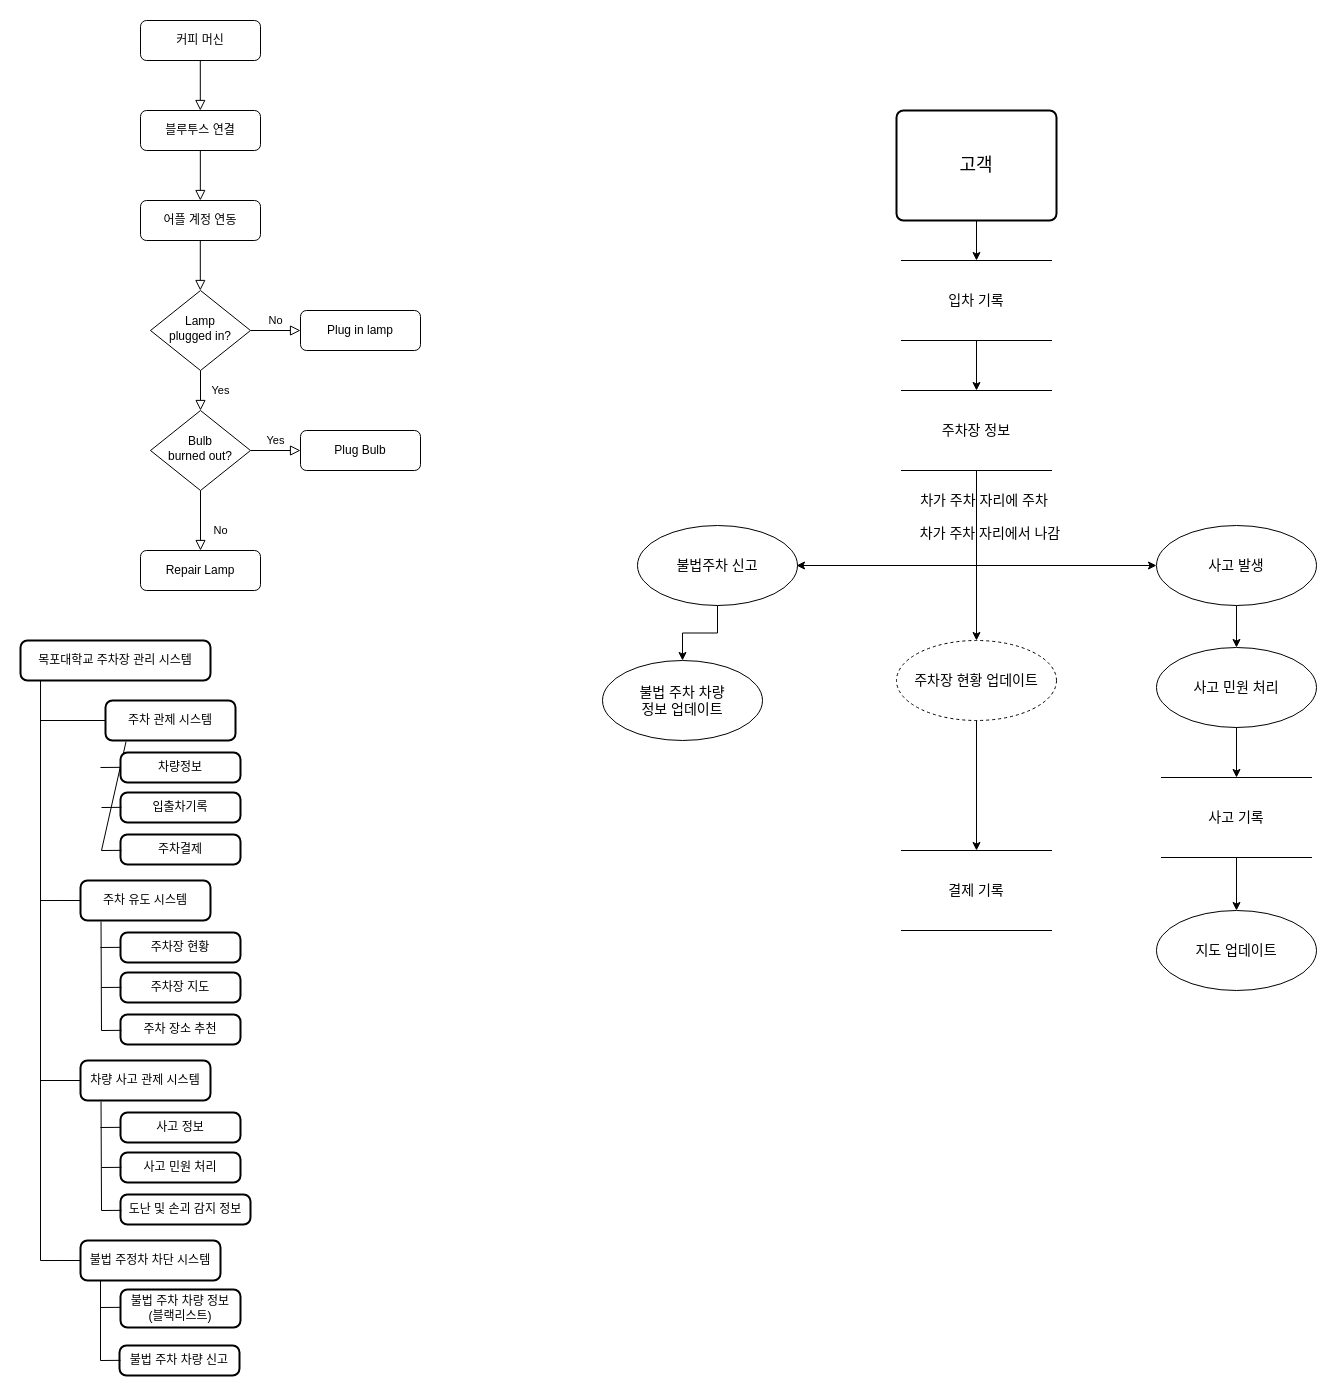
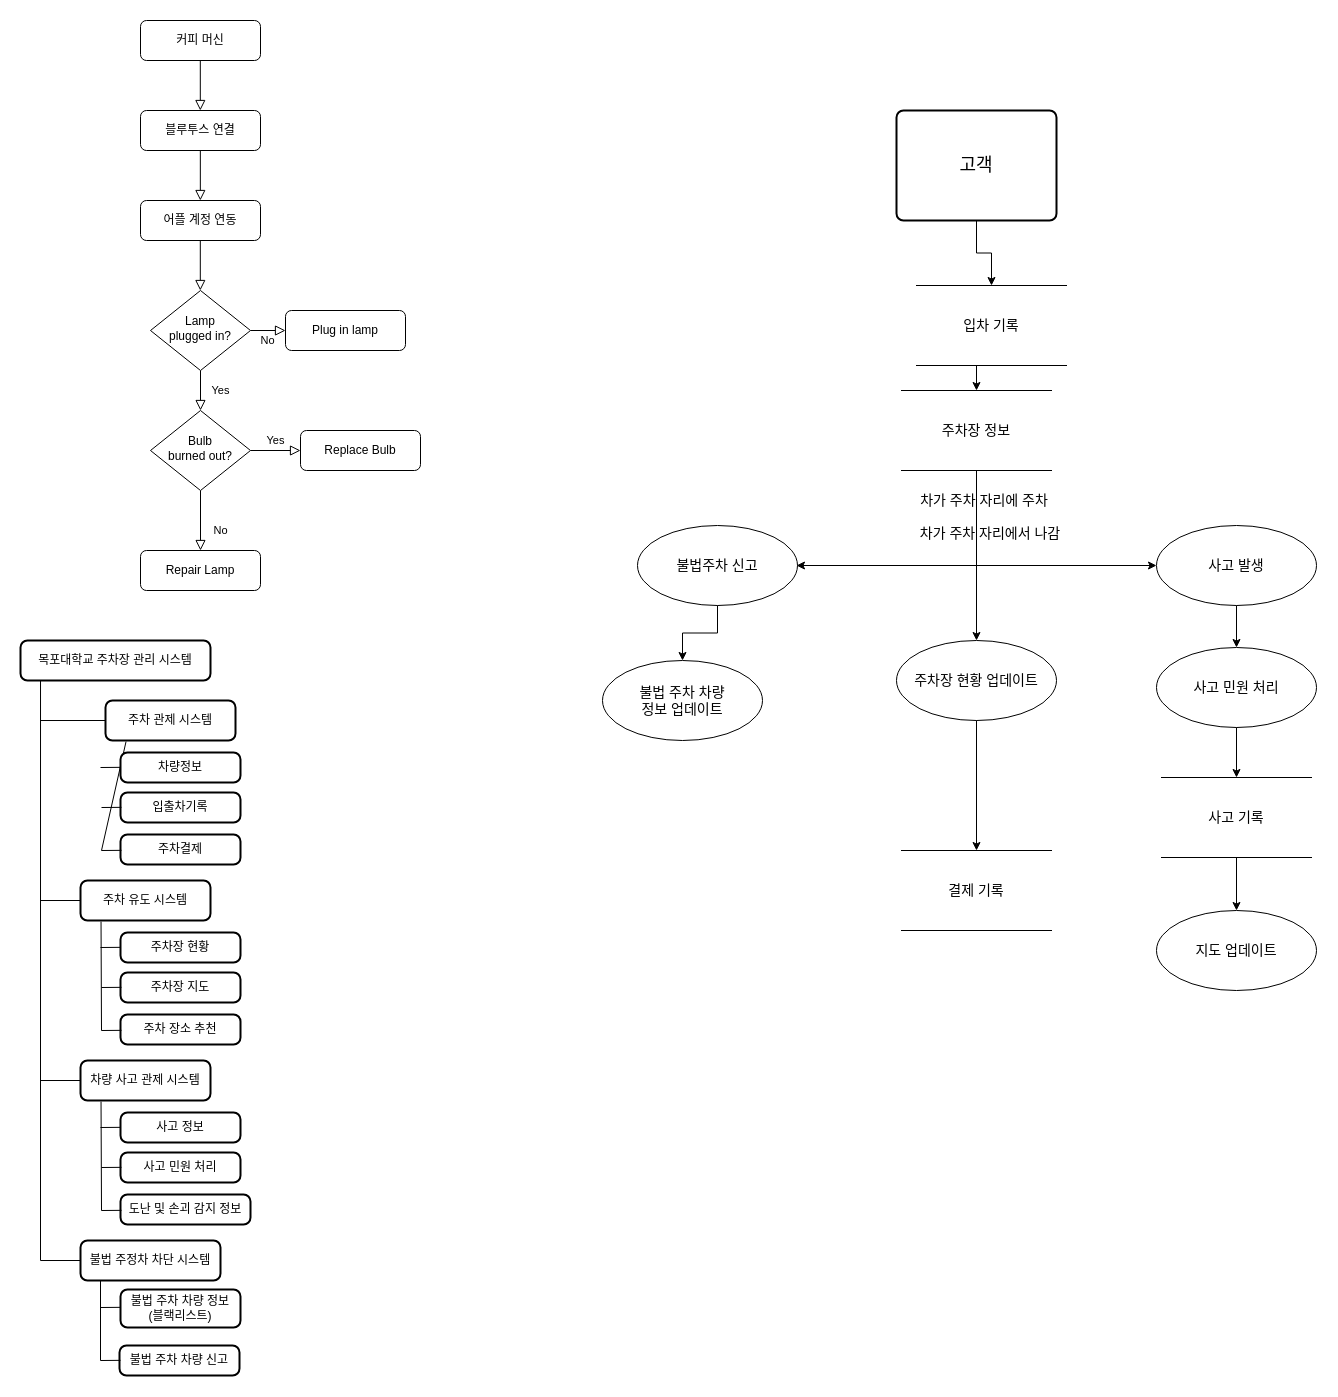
node "입차 기록": moved (977, 301) -> (992, 326)
node "Plug in lamp": moved (361, 331) -> (346, 331)
node "Plug Bulb": label "Plug Bulb" -> "Replace Bulb"
node "주차장 현황 업데이트": style dashed -> solid
